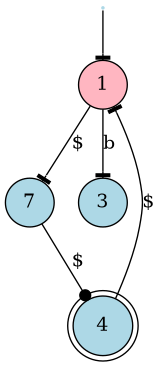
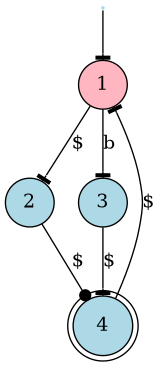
node "7": label "7" -> "2"
edge "3" -> "4": added, label "$"
